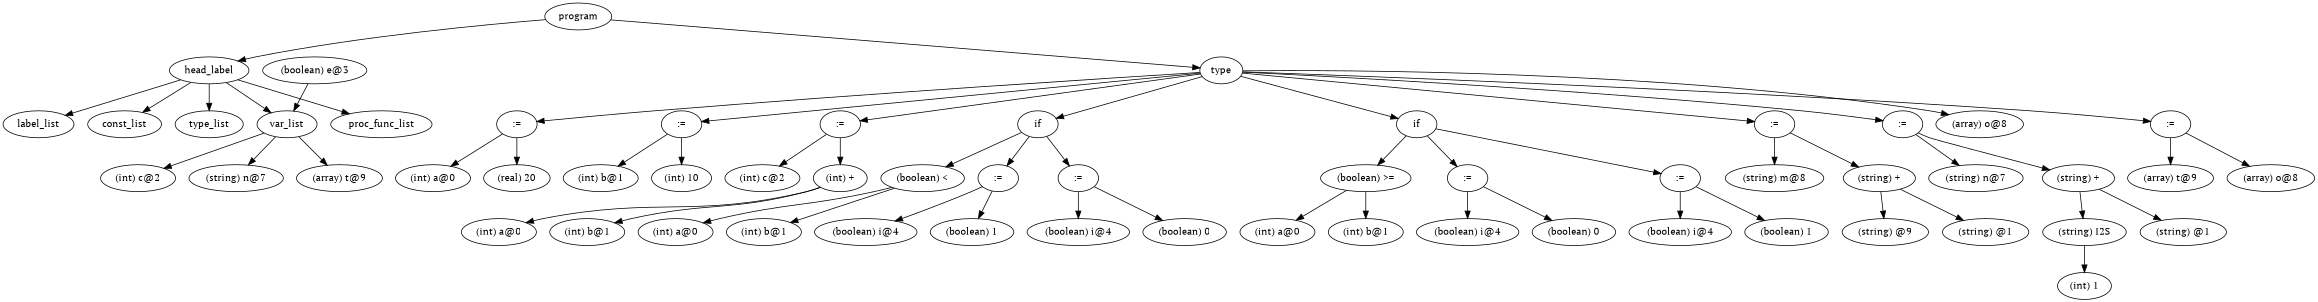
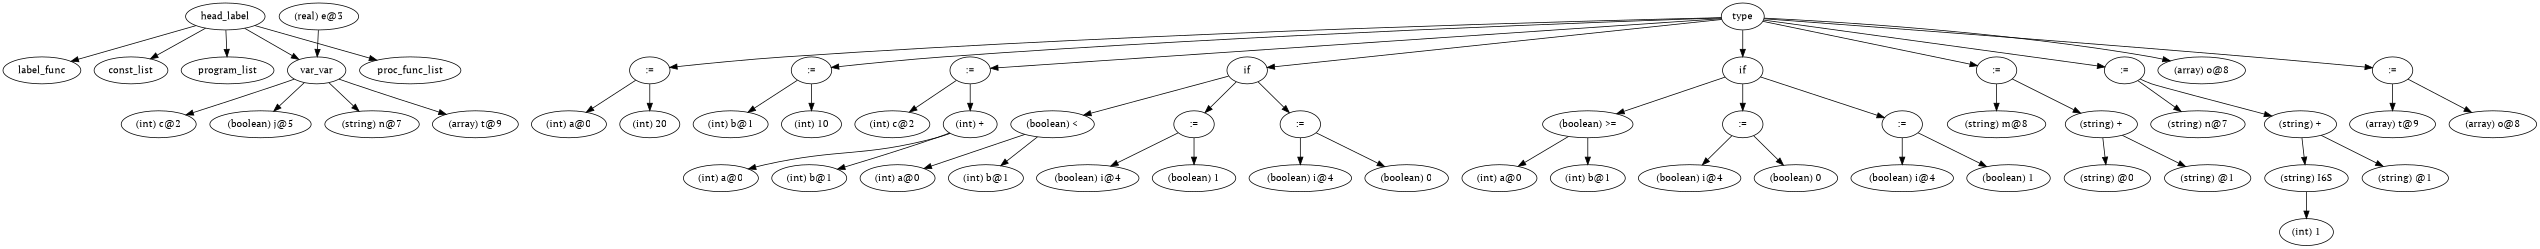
node "program": removed
node "(boolean) e@3": label "(boolean) e@3" -> "(real) e@3"
node "label_list": label "label_list" -> "label_func"
node "type_list": label "type_list" -> "program_list"
node "(boolean) j@5": added
node "var_list": label "var_list" -> "var_var"
node "(real) 20": label "(real) 20" -> "(int) 20"
node "(string) @9": label "(string) @9" -> "(string) @0"
node "(string) I2S": label "(string) I2S" -> "(string) I6S"
